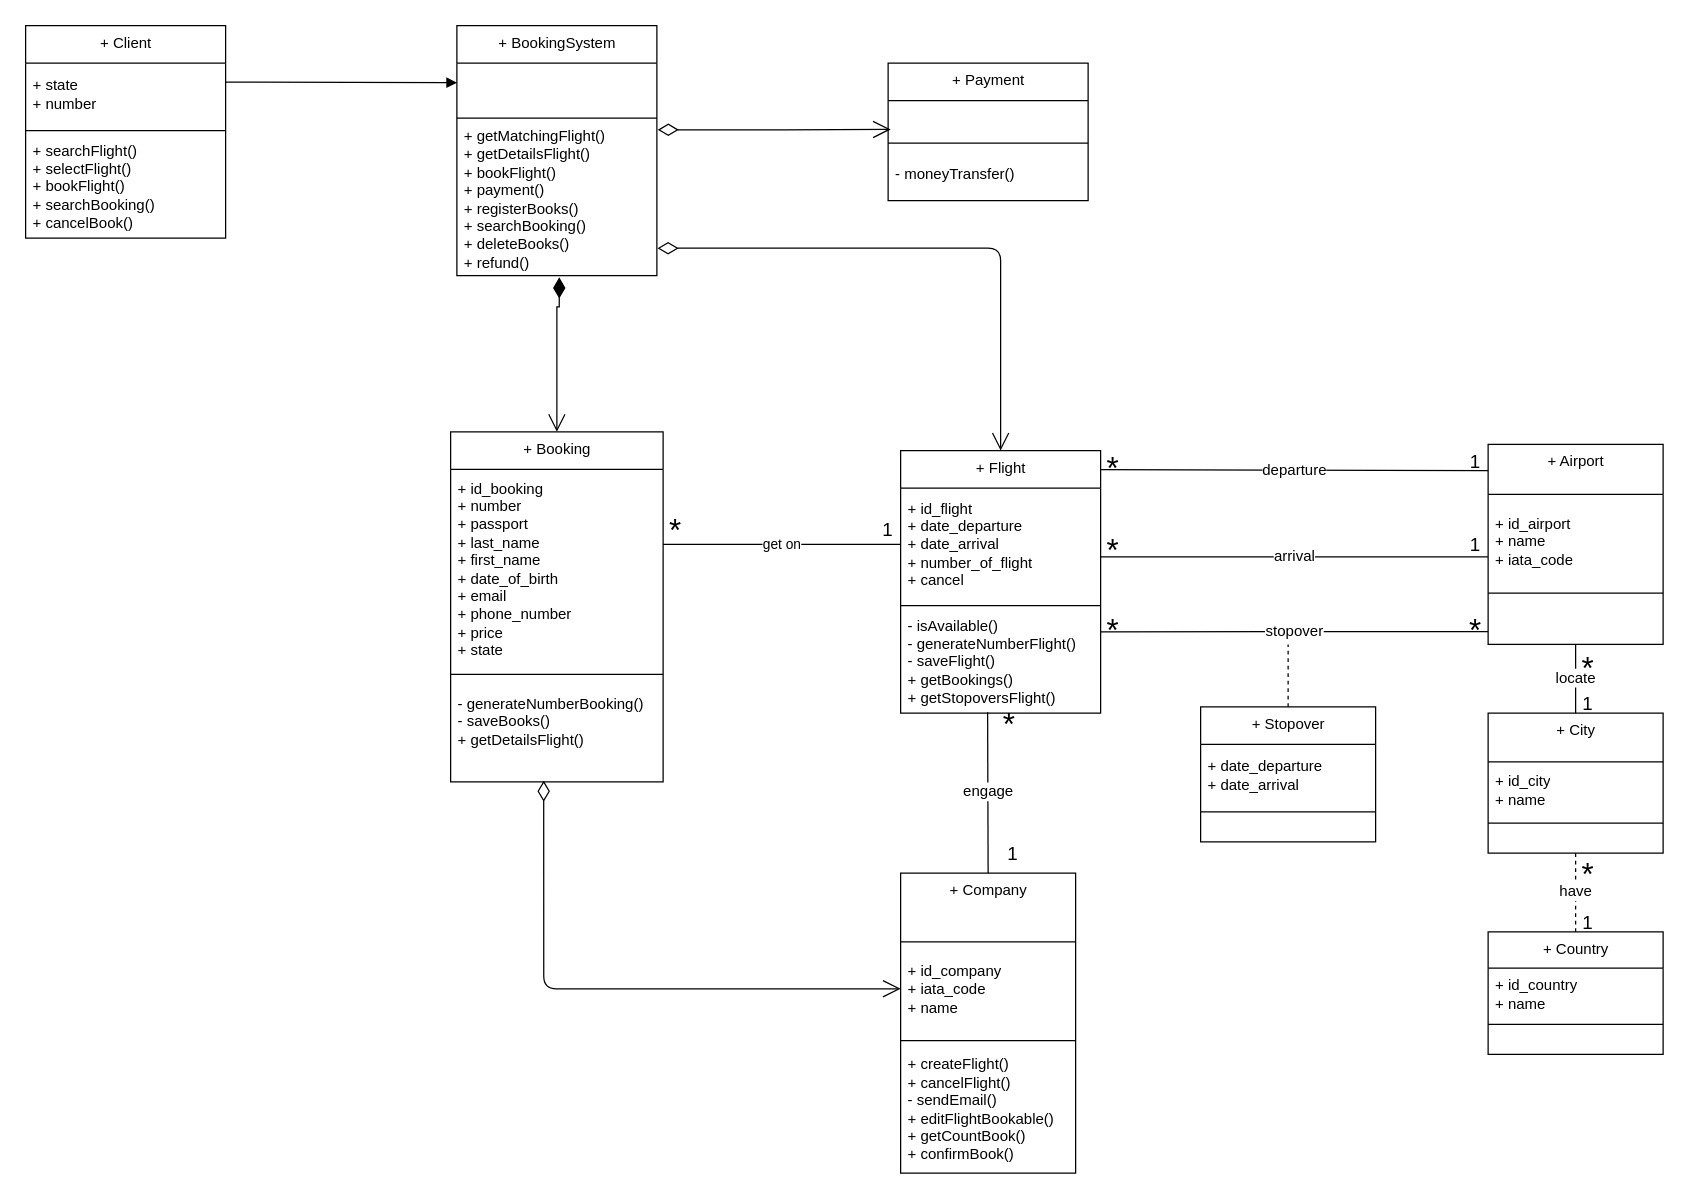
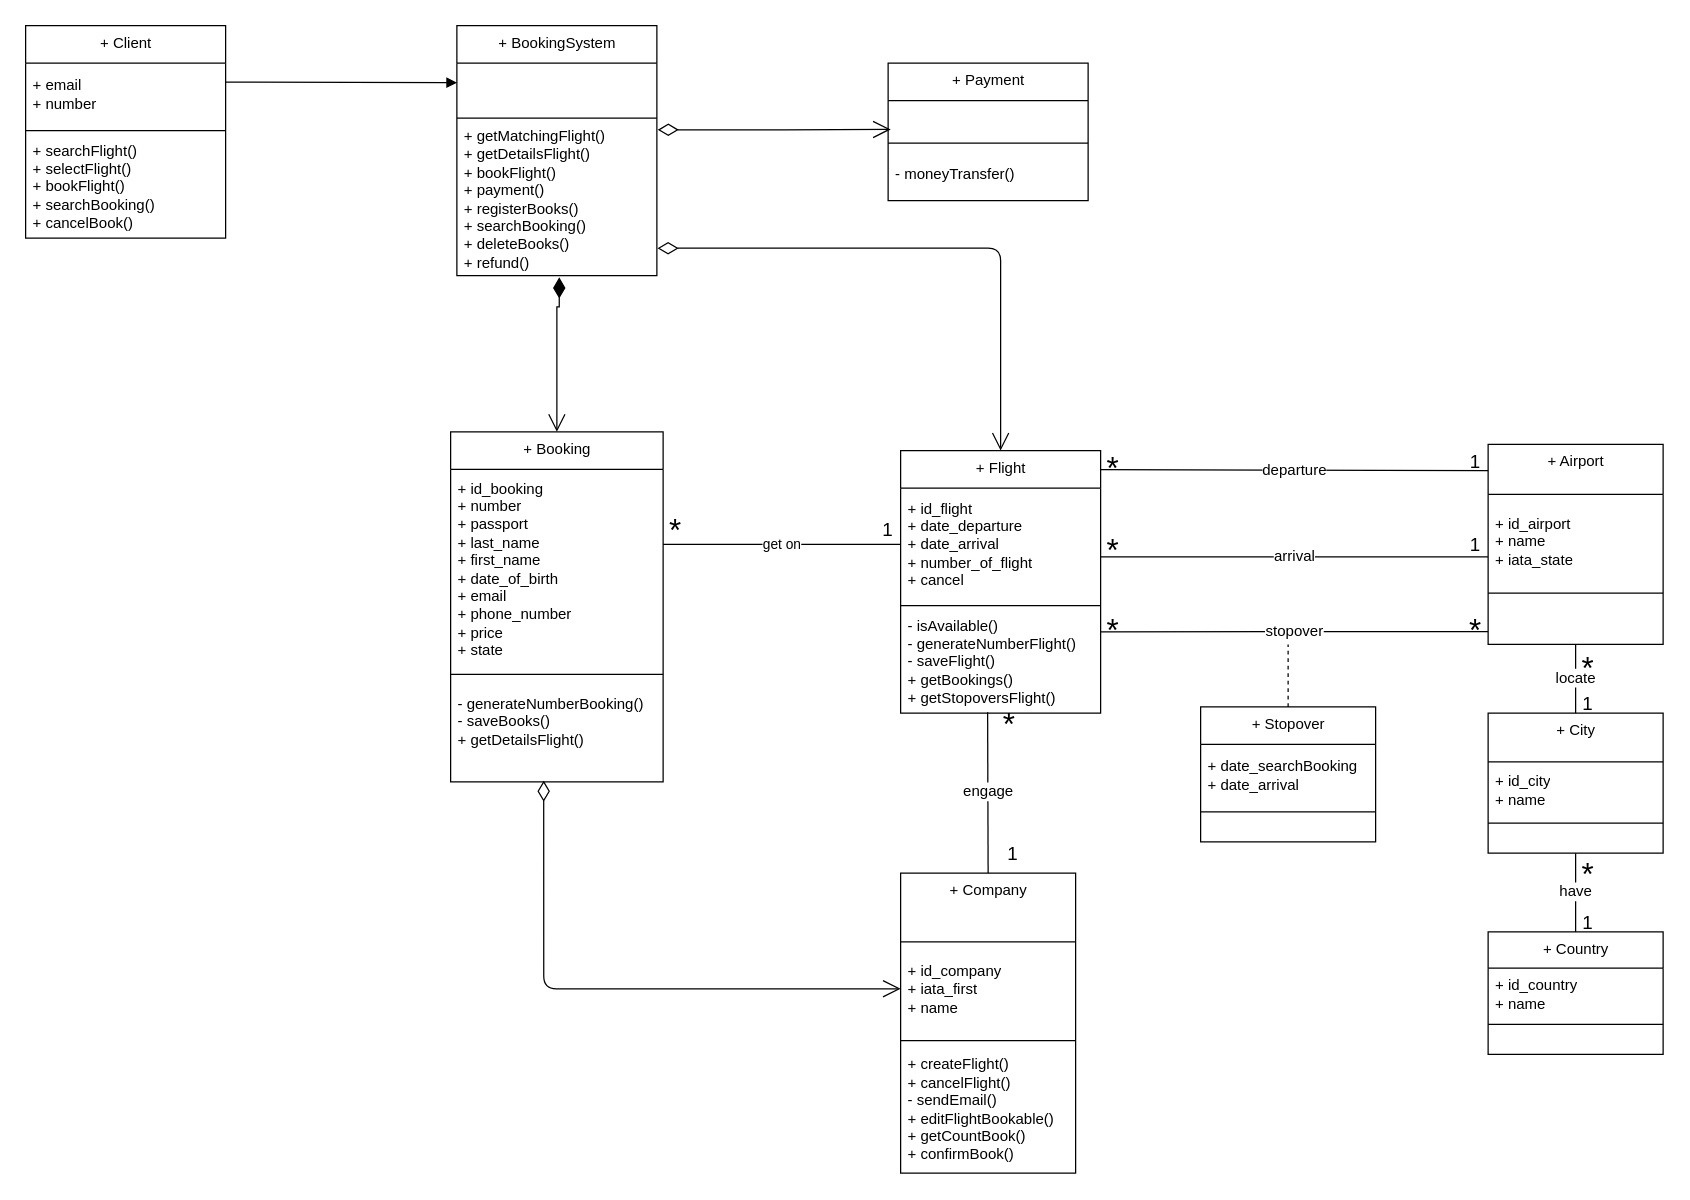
node "+ state + number": label "+ state + number" -> "+ email + number"
node "+ id_airport + name + iata_code": label "+ id_airport + name + iata_code" -> "+ id_airport + name + iata_state"
node "+ date_departure + date_arrival": label "+ date_departure + date_arrival" -> "+ date_searchBooking + date_arrival"
edge "+ City" -- "+ Country": style dashed -> solid
node "+ id_company + iata_code + name": label "+ id_company + iata_code + name" -> "+ id_company + iata_first + name"
